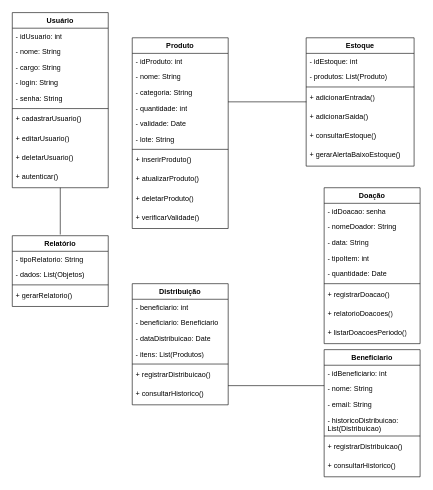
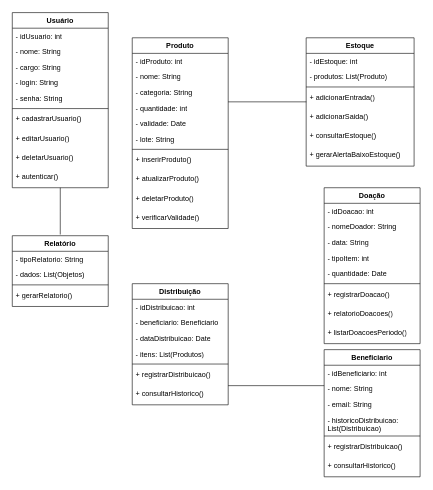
node "- idDoacao: senha": label "- idDoacao: senha" -> "- idDoacao: int"
node "- beneficiario: int": label "- beneficiario: int" -> "- idDistribuicao: int"
